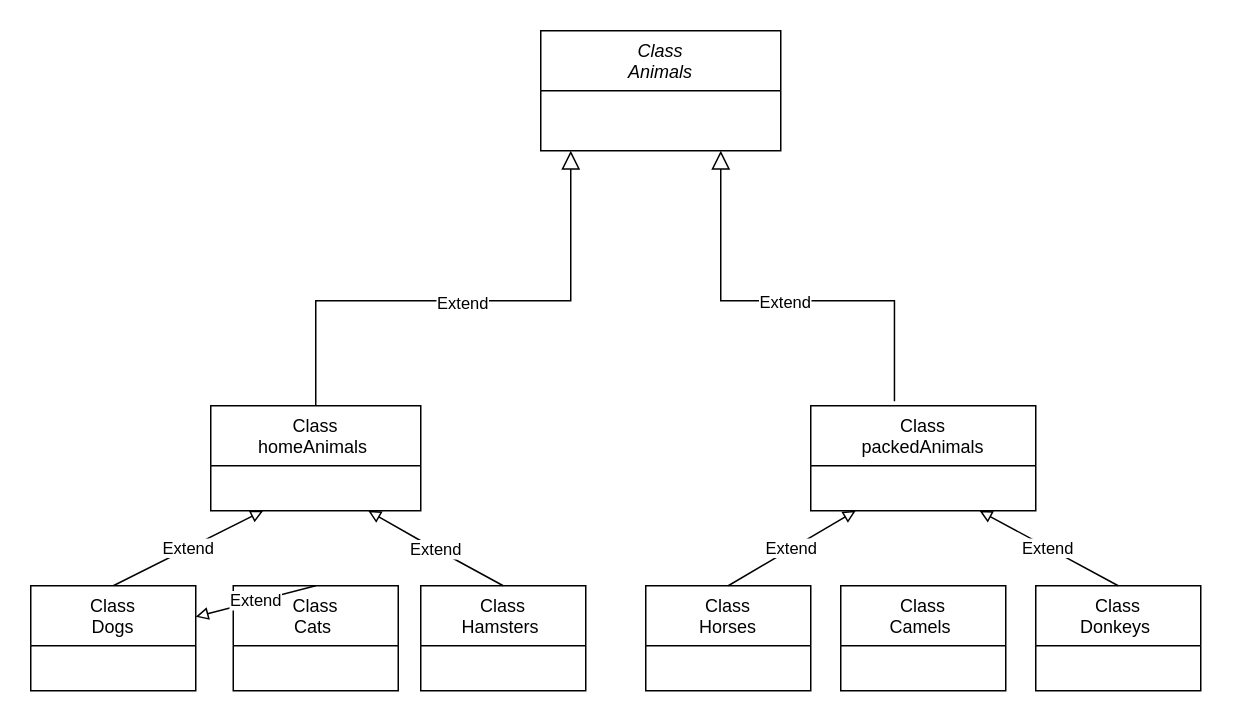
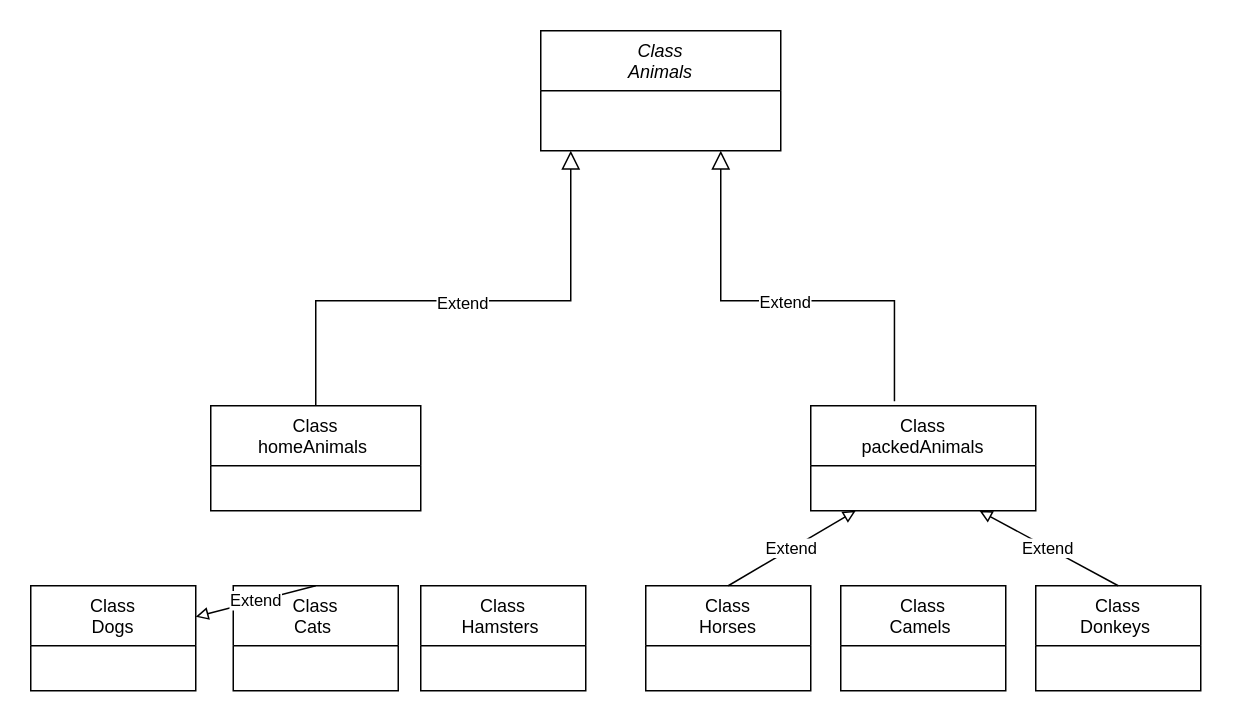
edge "Class Hamsters" -> "Class homeAnimals": removed, label "Extend"
edge "Class Dogs" -> "Class homeAnimals": removed, label "Extend"
